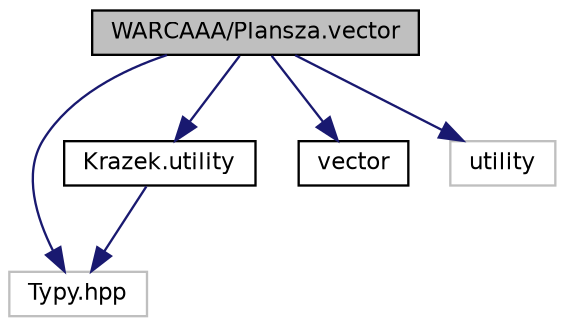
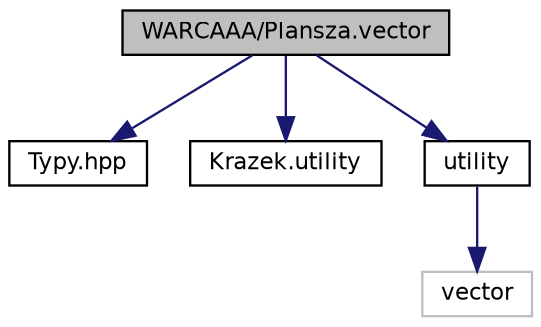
edge "WARCAAA/Plansza.vector" -> "vector": now "utility" -> "vector"
node "vector": color black -> grey75
node "utility": color grey75 -> black
edge "Krazek.utility" -> "Typy.hpp": removed
node "Typy.hpp": color grey75 -> black
